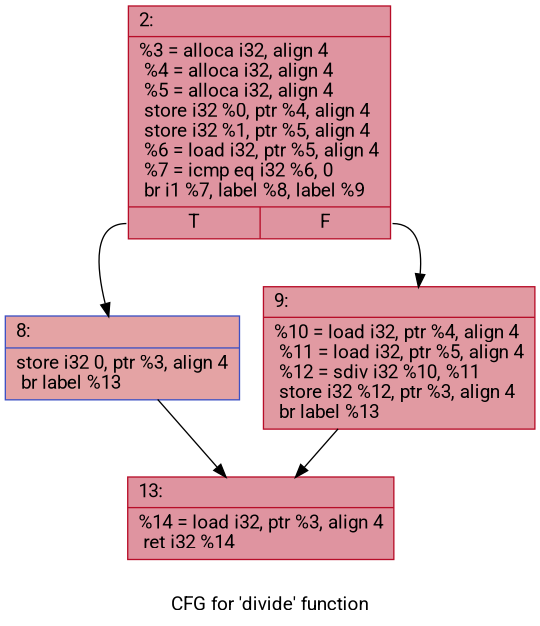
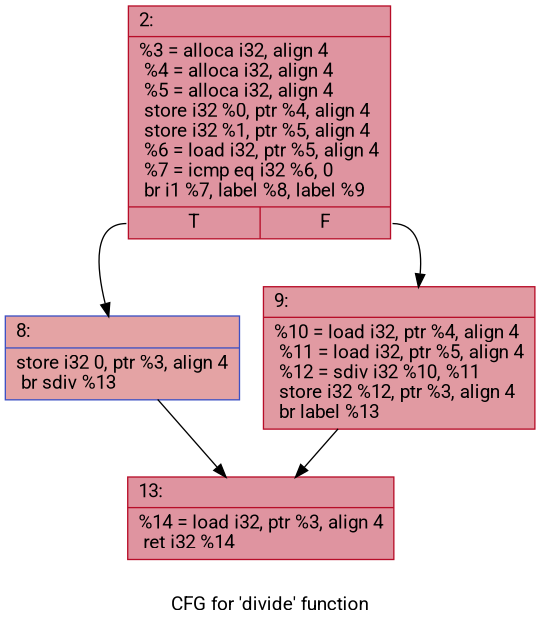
node "8:": text "br label %13" -> "br sdiv %13"
